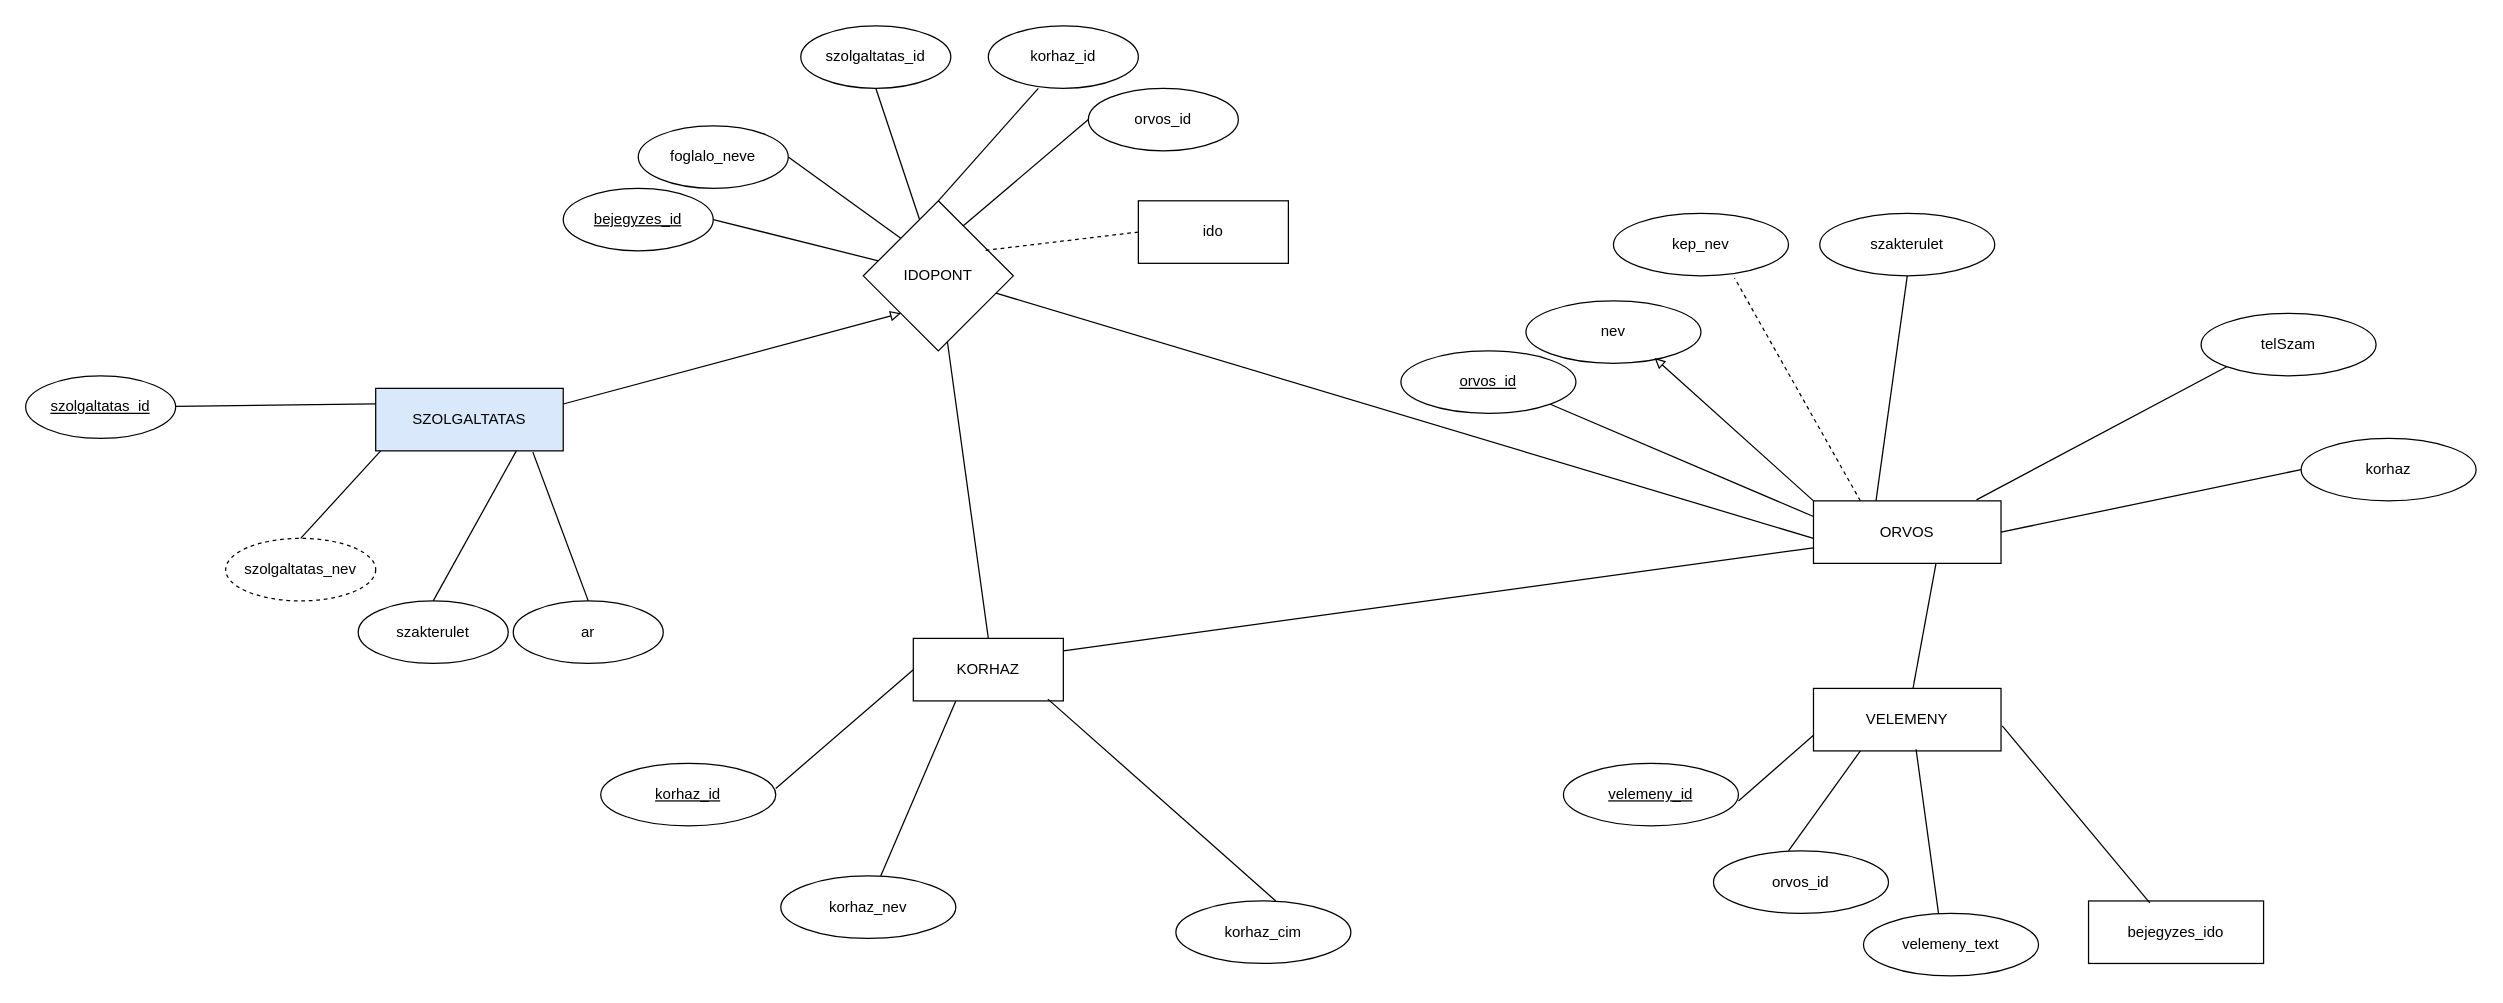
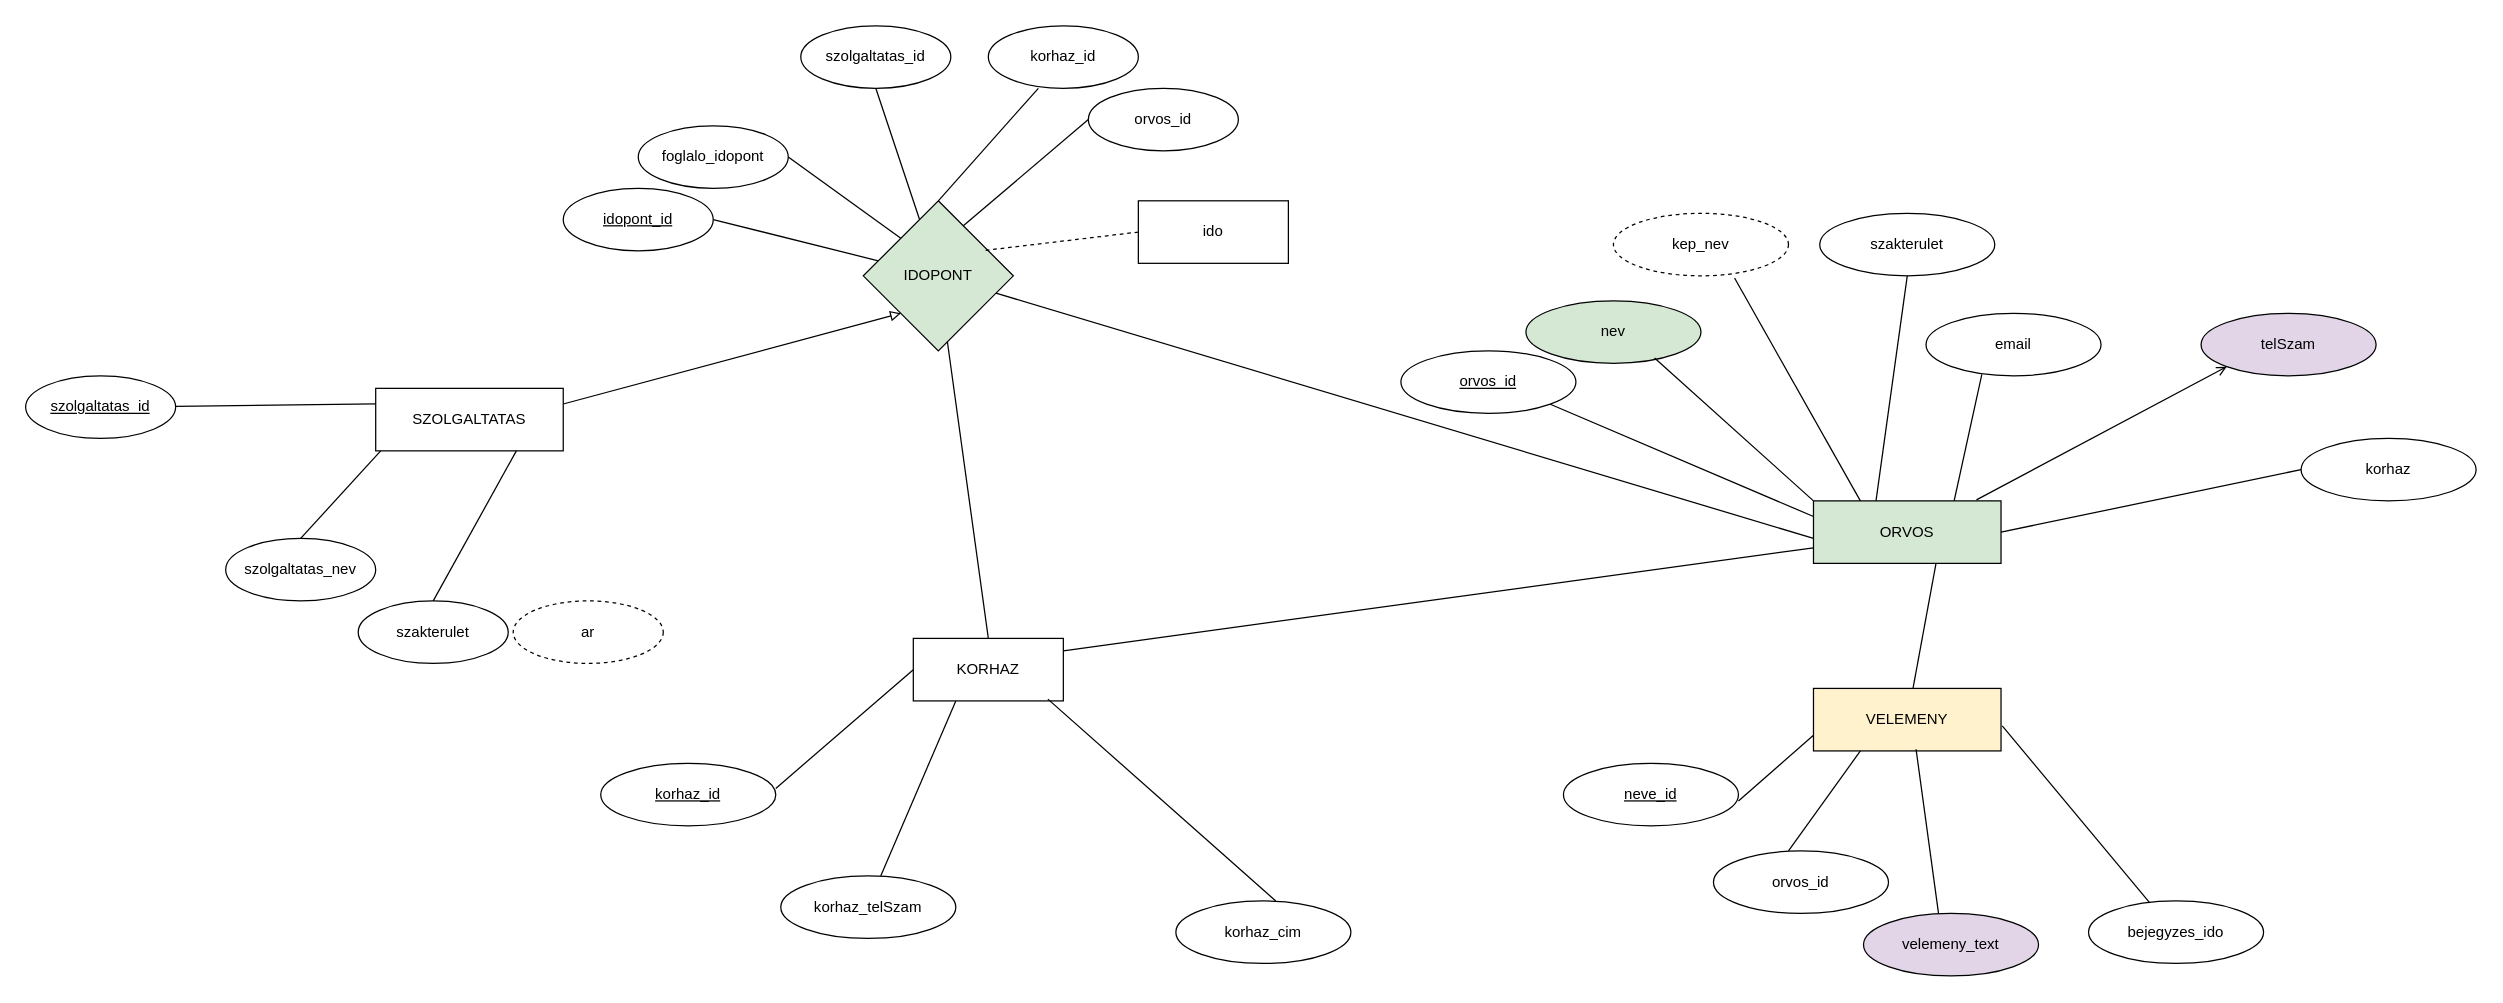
node "foglalo_neve": label "foglalo_neve" -> "foglalo_idopont"
node "bejegyzes_id": label "bejegyzes_id" -> "idopont_id"
node "kep_nev": style solid -> dashed
node "IDOPONT": fillcolor #ffffff -> #d5e8d4
node "nev": fillcolor #ffffff -> #d5e8d4
node "email": added
node "telSzam": fillcolor #ffffff -> #e1d5e7
edge "ORVOS" -> "nev": arrowhead block -> none
edge "telSzam" -- "ORVOS": arrowhead none -> open
edge "kep_nev" -- "ORVOS": style dashed -> solid
node "SZOLGALTATAS": fillcolor #dae8fc -> #ffffff
edge "email" -- "ORVOS": added
edge "SZOLGALTATAS" -- "ar": removed
node "ORVOS": fillcolor #ffffff -> #d5e8d4
node "szolgaltatas_nev": style dashed -> solid
node "ar": style solid -> dashed
node "VELEMENY": fillcolor #ffffff -> #fff2cc
node "velemeny_id": label "velemeny_id" -> "neve_id"
node "korhaz_nev": label "korhaz_nev" -> "korhaz_telSzam"
node "bejegyzes_ido": shape rectangle -> ellipse
node "velemeny_text": fillcolor #ffffff -> #e1d5e7
